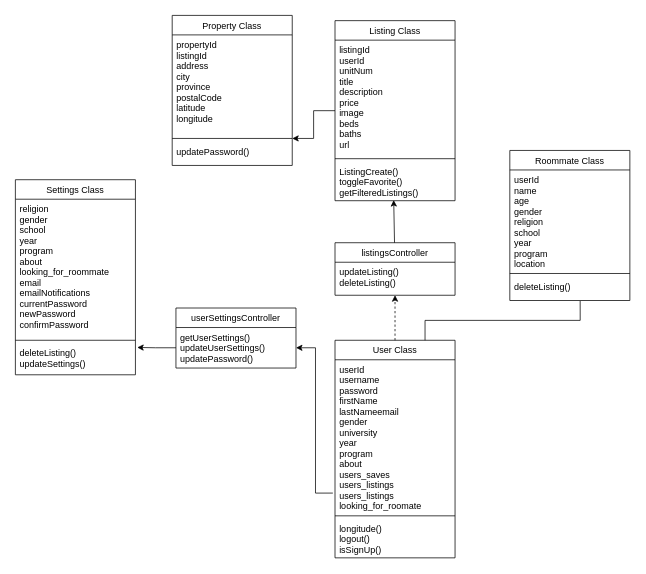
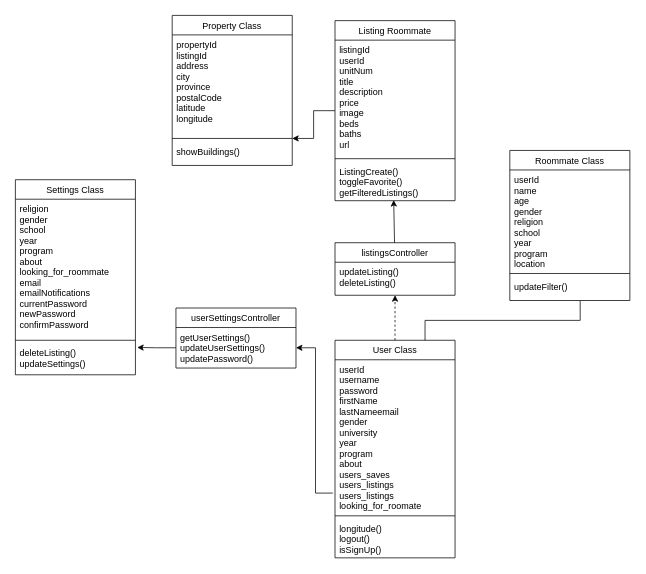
node "Listing Class": label "Listing Class" -> "Listing Roommate"
node "updatePassword()": label "updatePassword()" -> "showBuildings()"
node "deleteListing()": label "deleteListing()" -> "updateFilter()"
